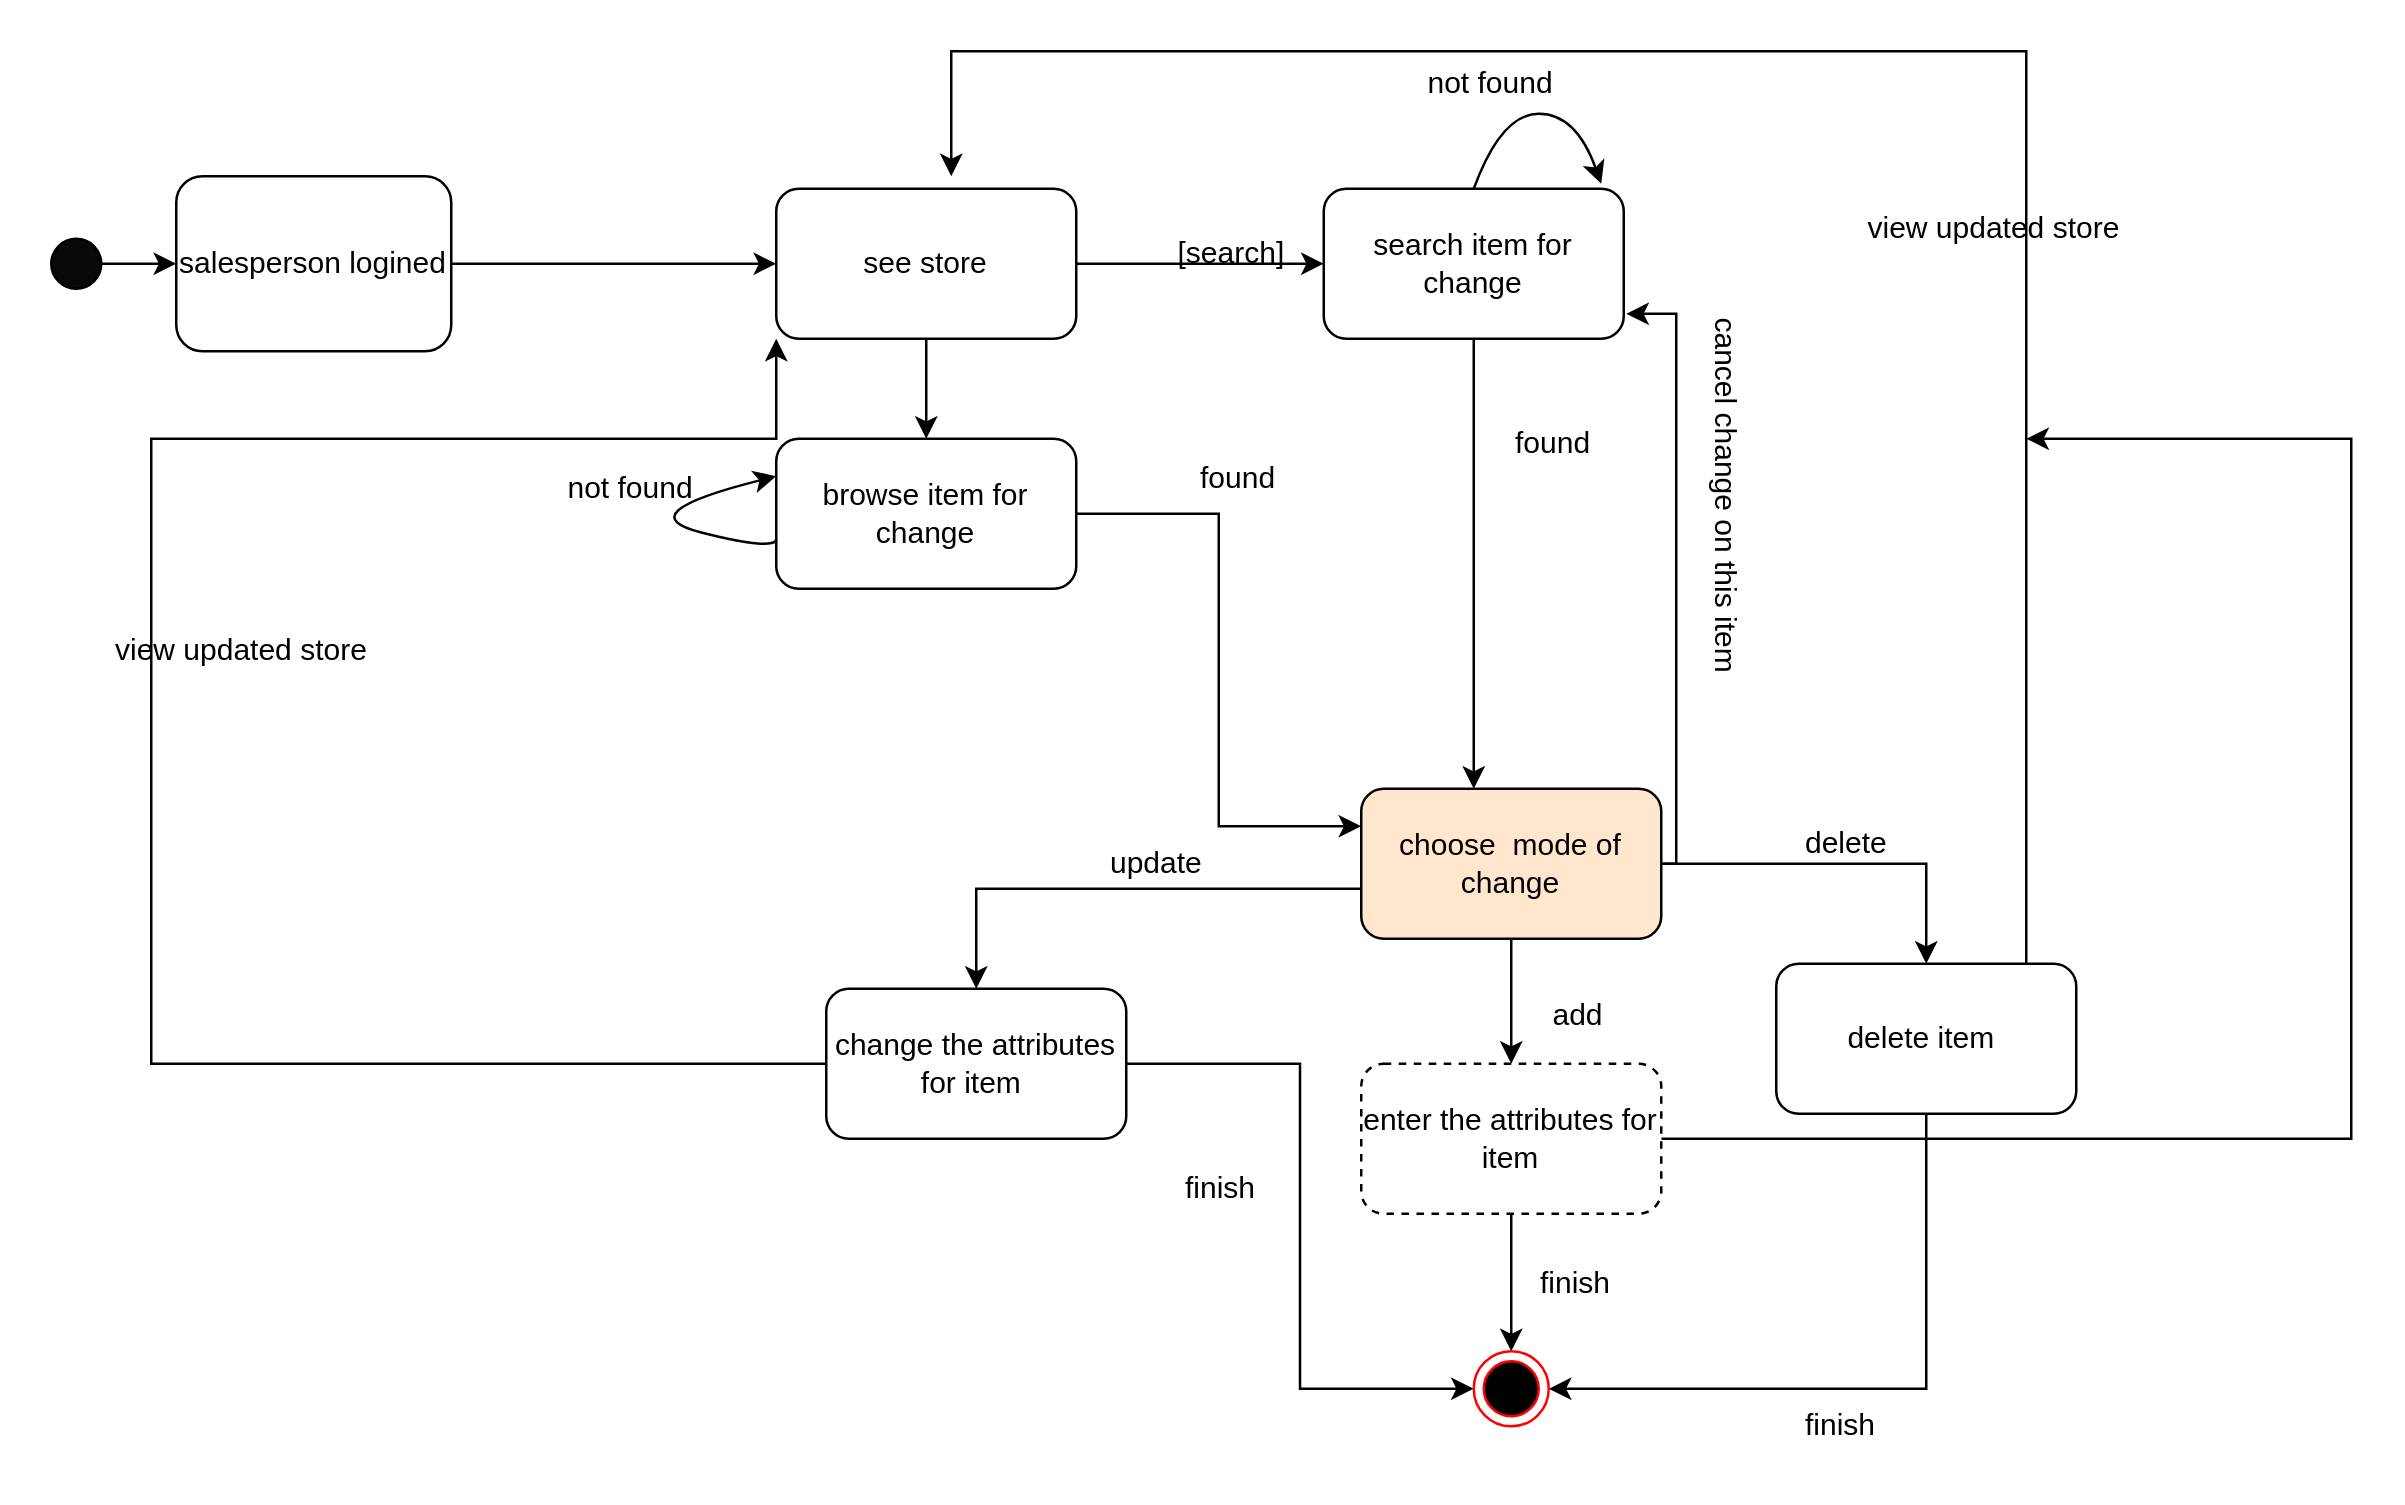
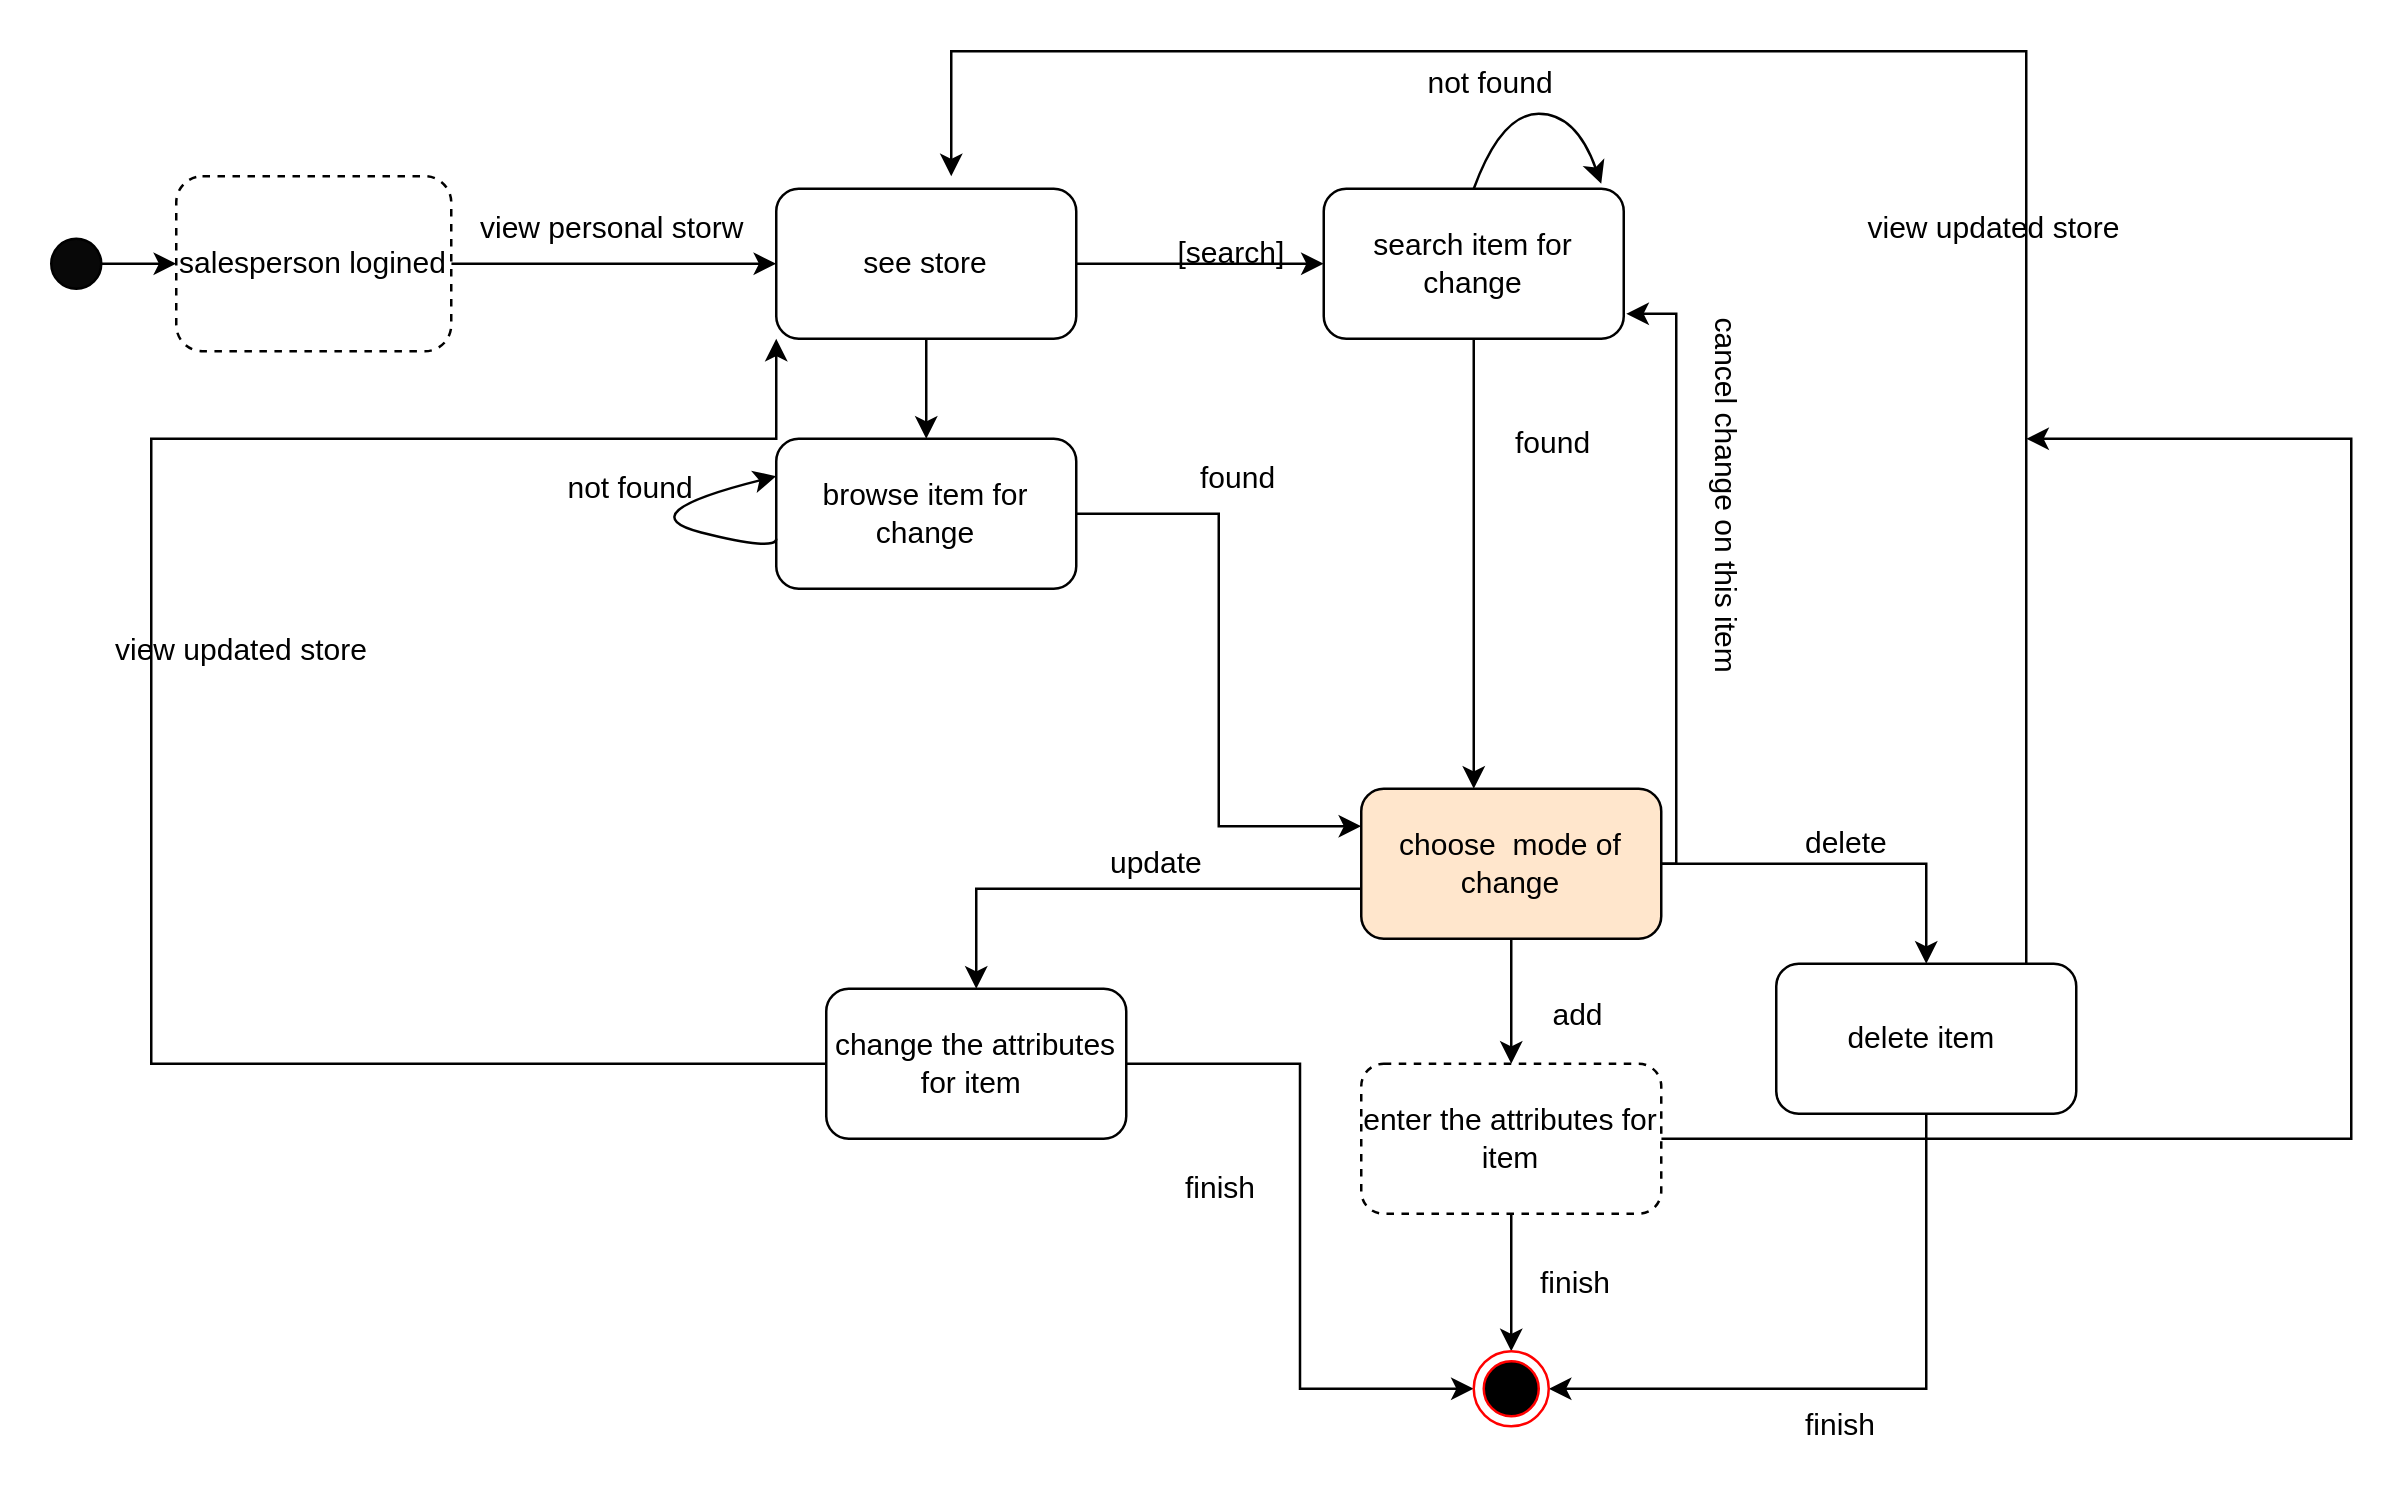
node "view personal storw": added
node "salesperson logined": style solid -> dashed
